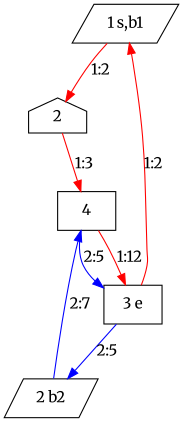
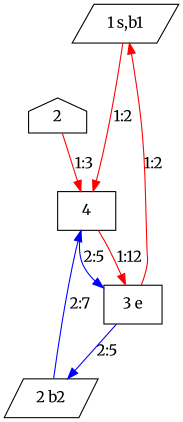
edge "1 s,b1" -> "2": now "1 s,b1" -> "4"
